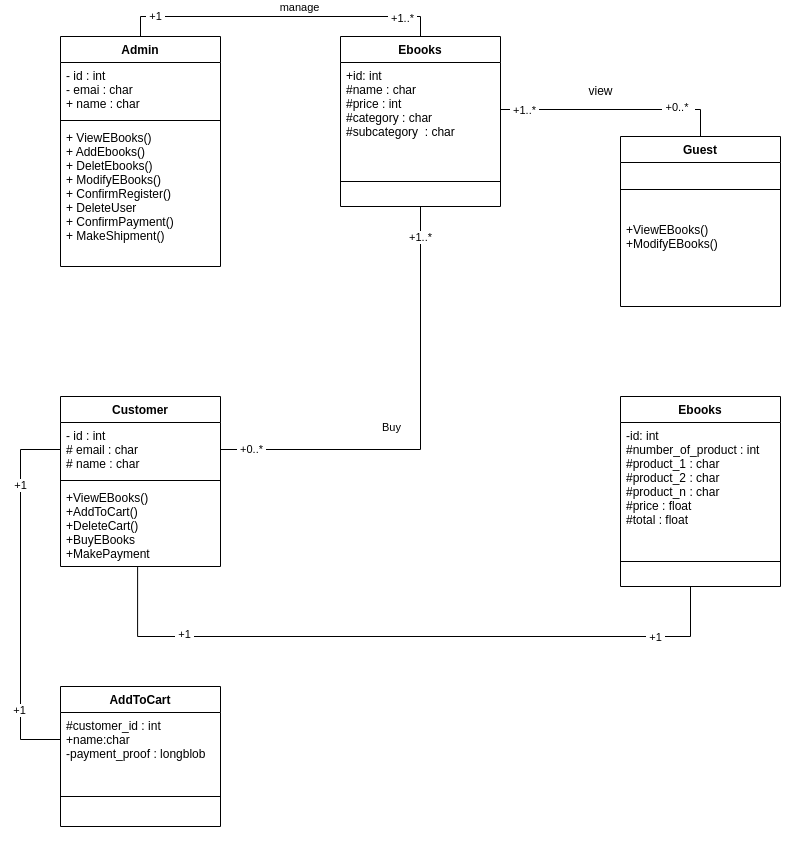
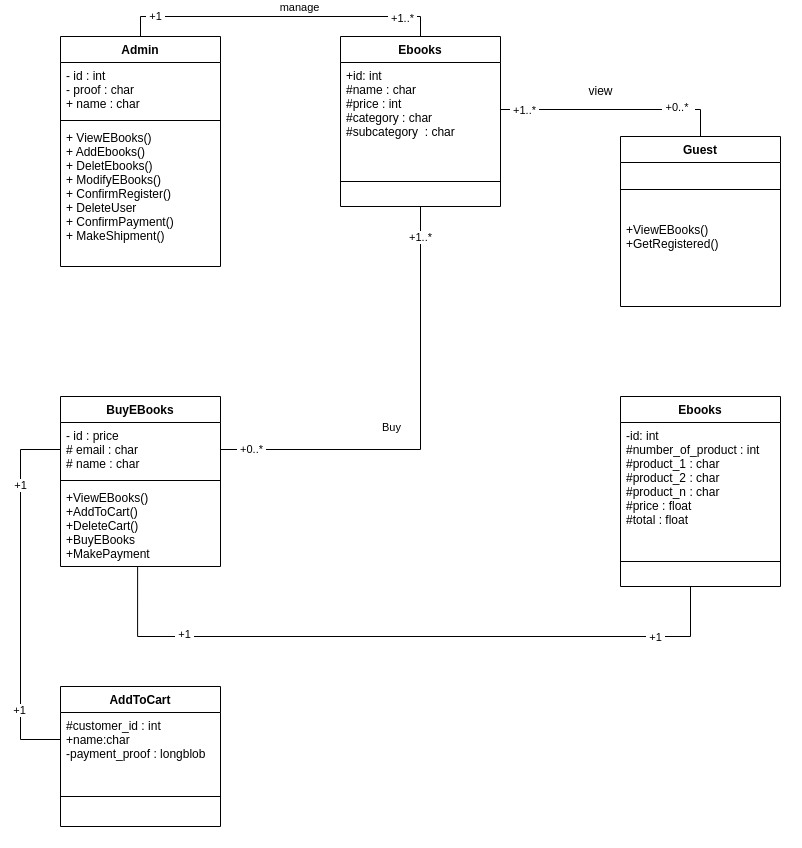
node "- id : int - emai : char + name : char": label "- id : int - emai : char + name : char" -> "- id : int - proof : char + name : char"
node "+ViewEBooks() +ModifyEBooks()": label "+ViewEBooks() +ModifyEBooks()" -> "+ViewEBooks() +GetRegistered()"
node "Customer": label "Customer" -> "BuyEBooks"
node "- id : int # email : char # name : char": label "- id : int # email : char # name : char" -> "- id : price # email : char # name : char"
